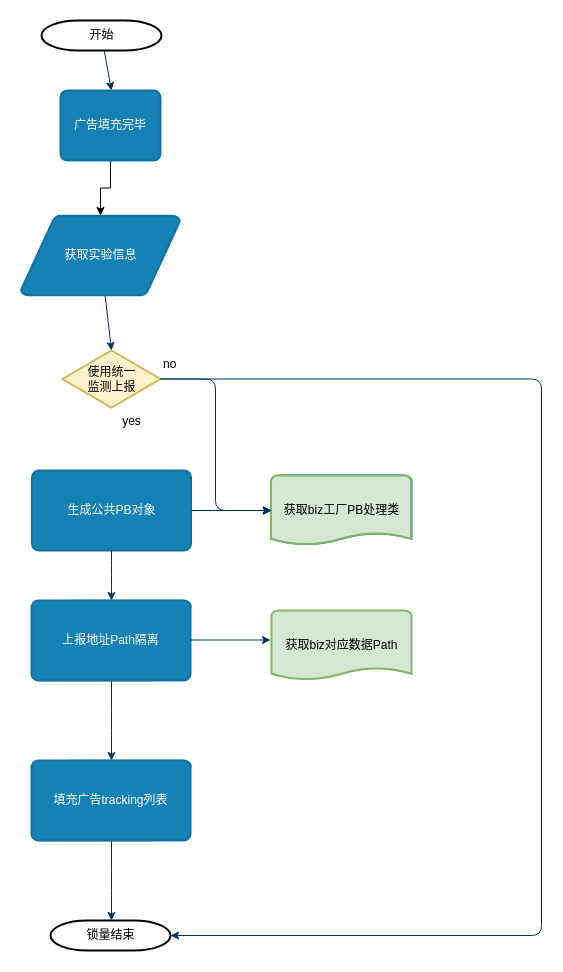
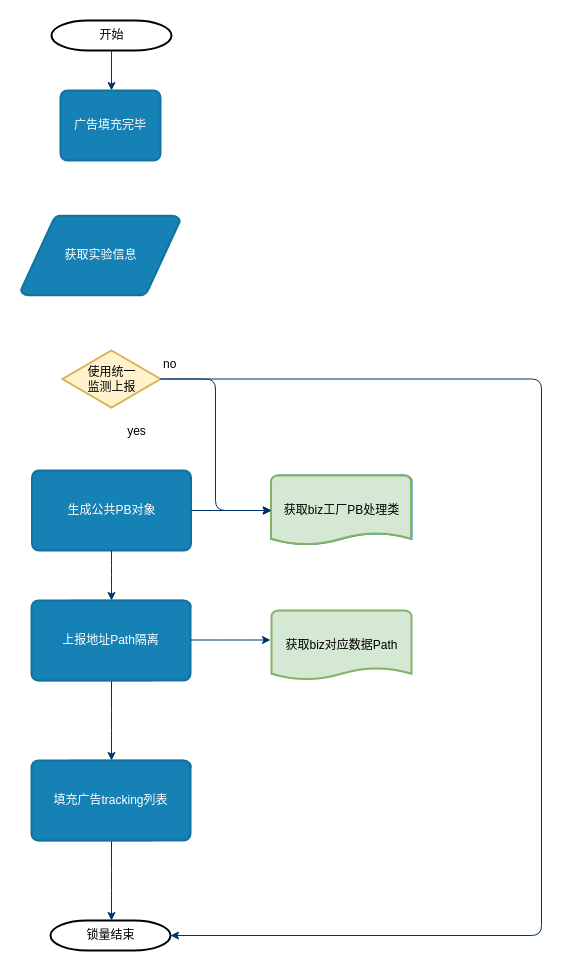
node "开始": moved (102, 36) -> (112, 36)
edge "广告填充完毕" -> "获取实验信息": removed
edge "获取实验信息" -> "使用统一 监测上报": removed
node "yes": moved (132, 421) -> (137, 431)
